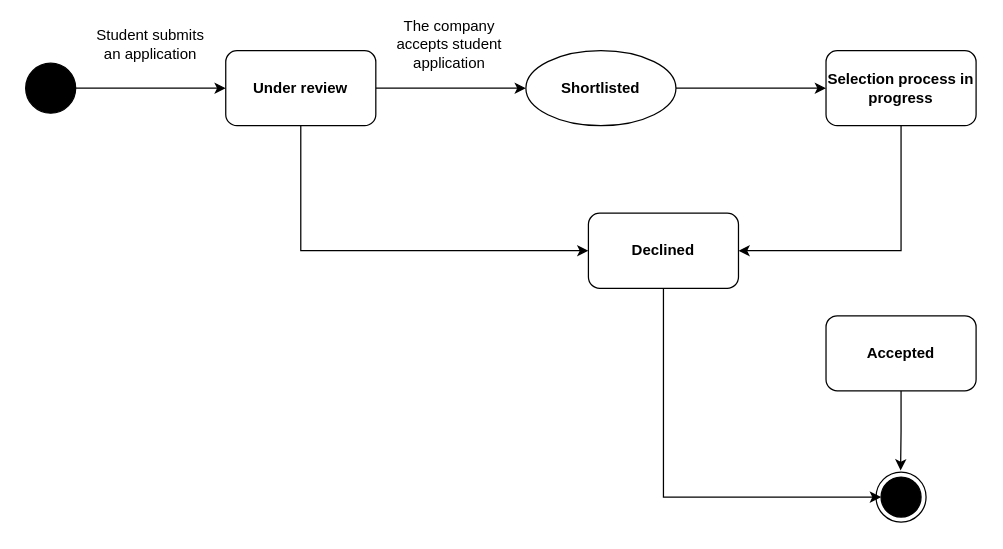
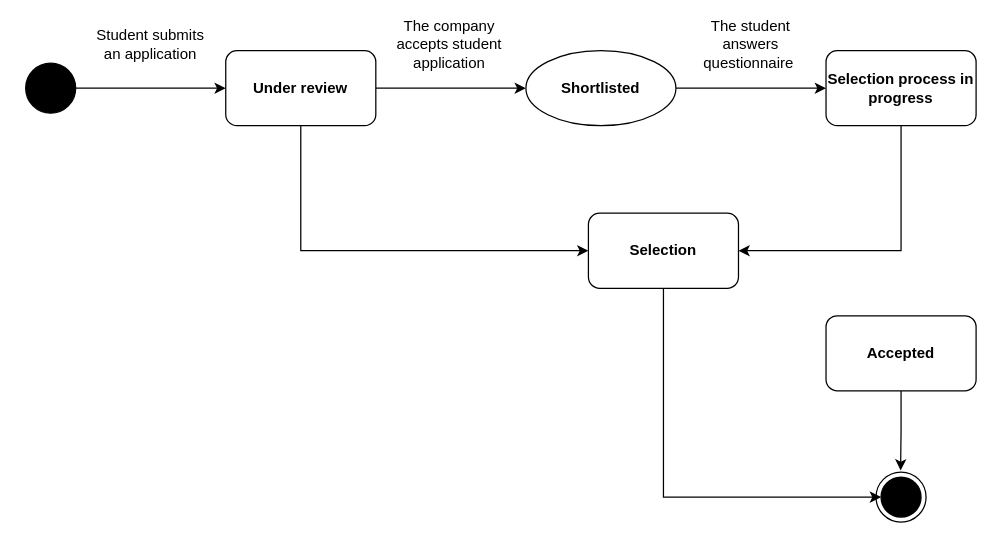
node "The student answers questionnaire": added
node "Declined": label "Declined" -> "Selection"
